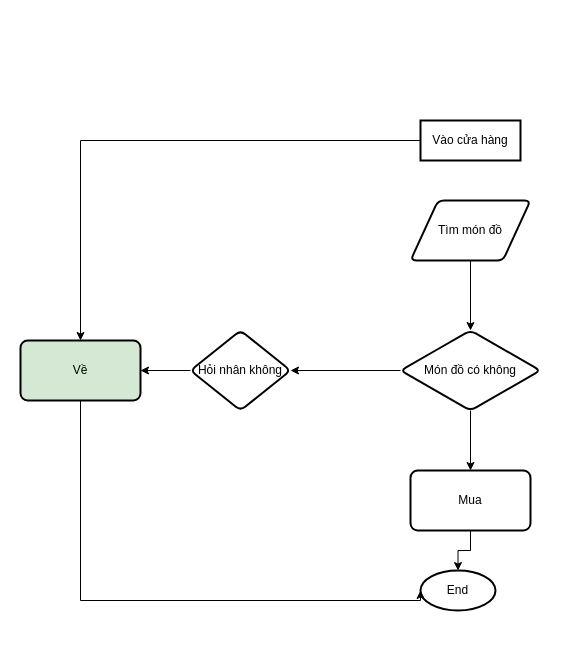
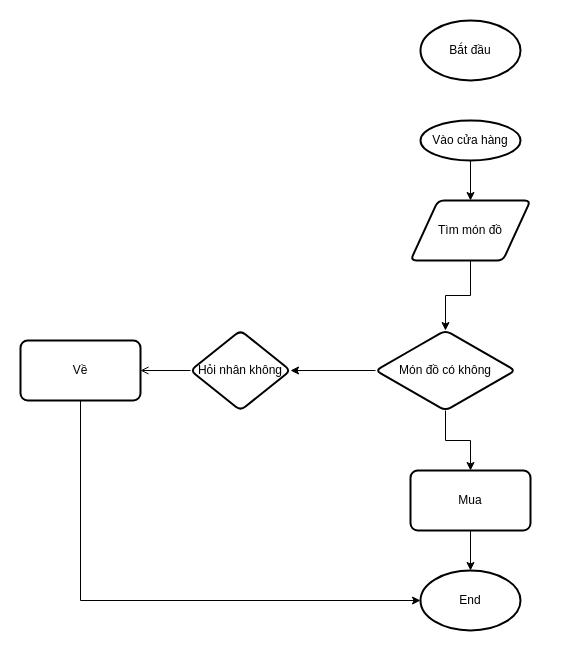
node "Bắt đầu": added
edge "Vào cửa hàng" -> "Về": now "Vào cửa hàng" -> "Tìm món đồ"
node "Vào cửa hàng": shape rectangle -> ellipse
node "Về": fillcolor #d5e8d4 -> #ffffff
edge "Hỏi nhân không" -> "Về": arrowhead classic -> open
node "Món đồ có không": moved (471, 371) -> (446, 371)
node "End": size 75x40 -> 100x60
